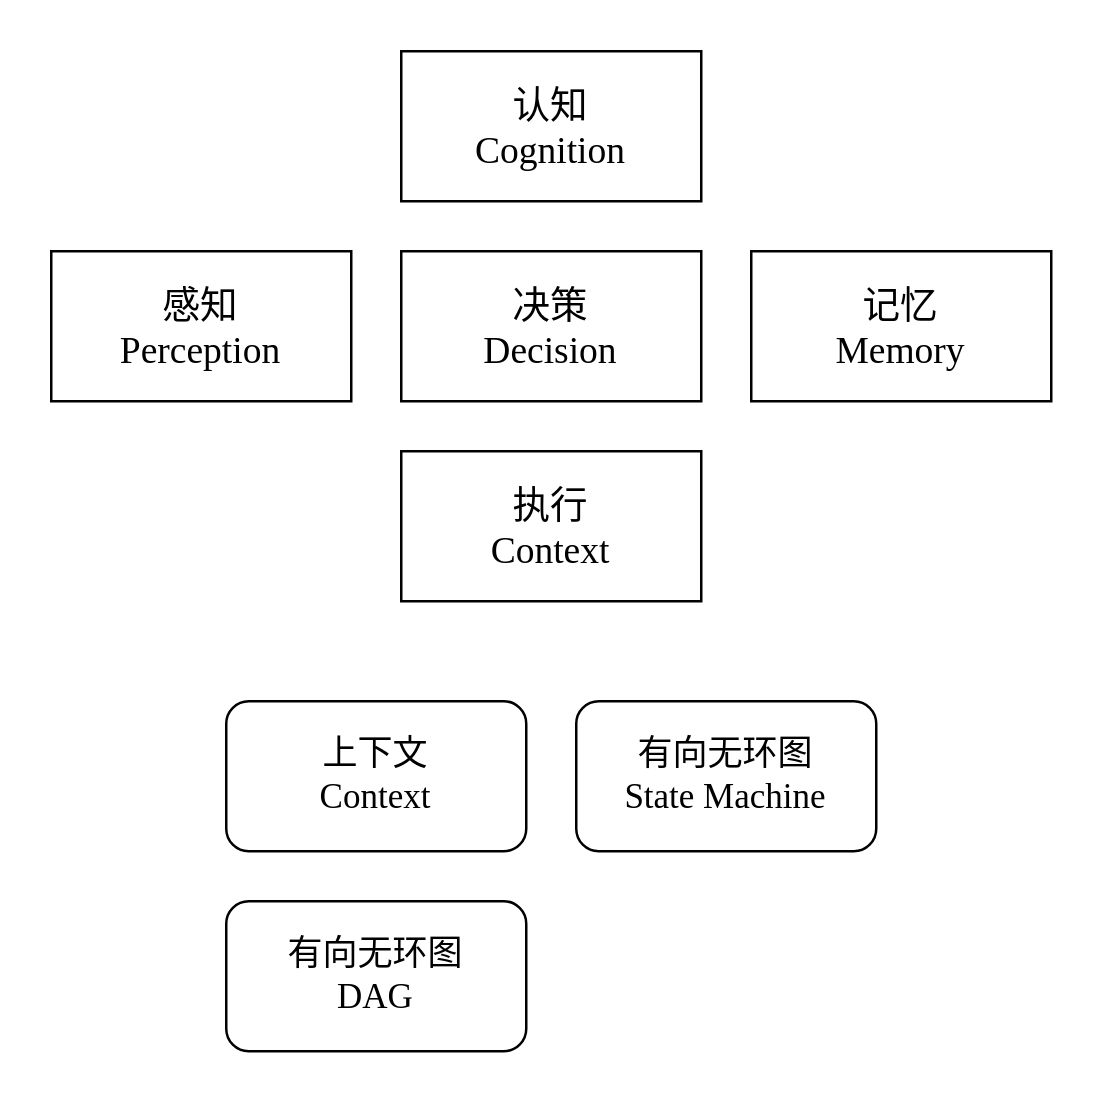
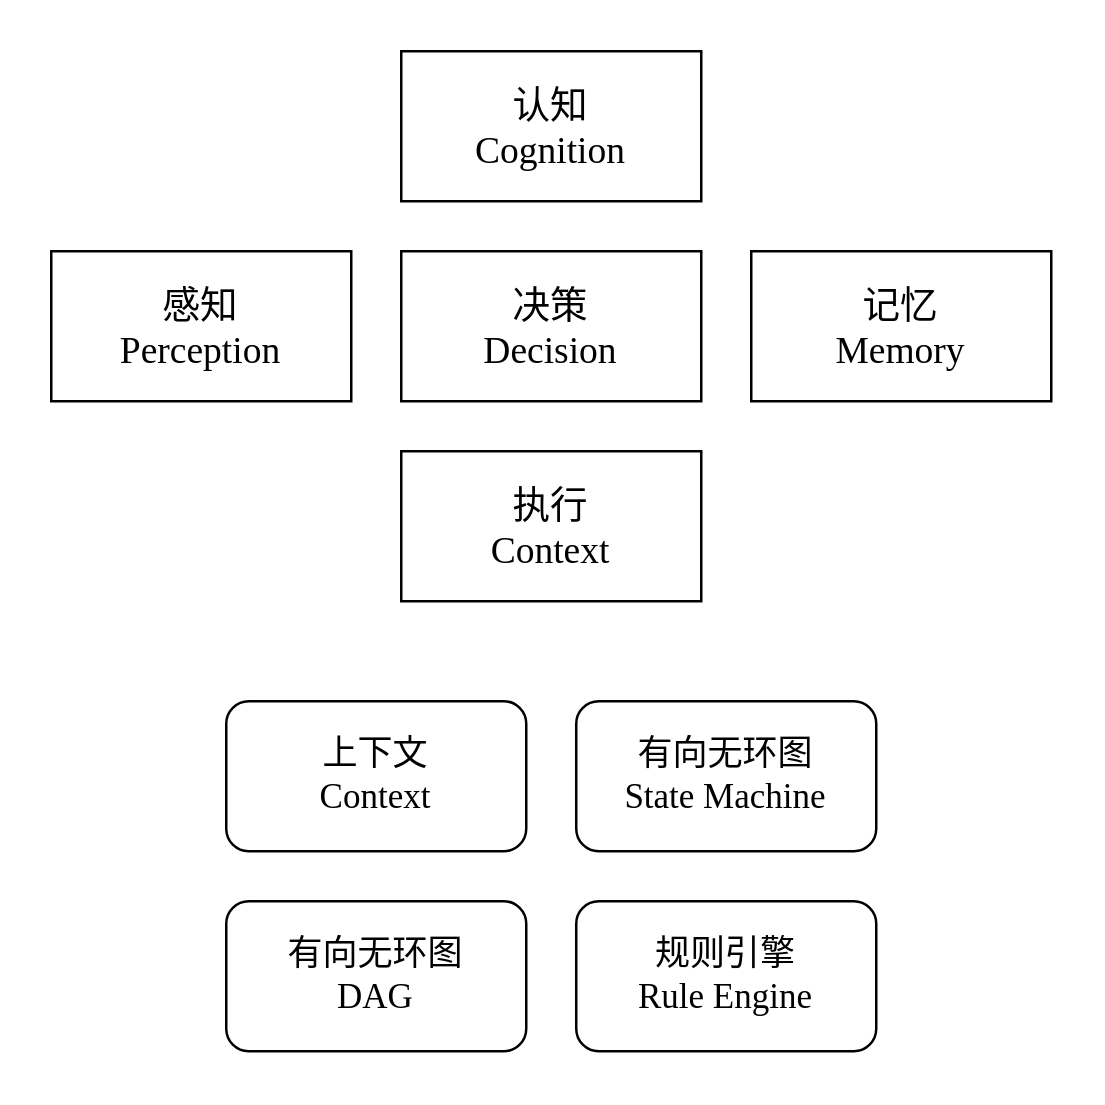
node "规则引擎 Rule Engine": added
